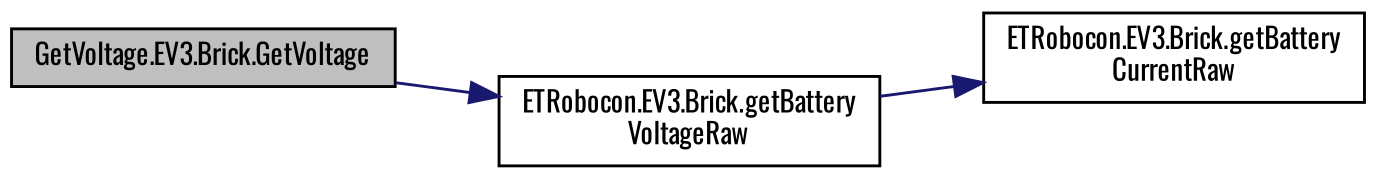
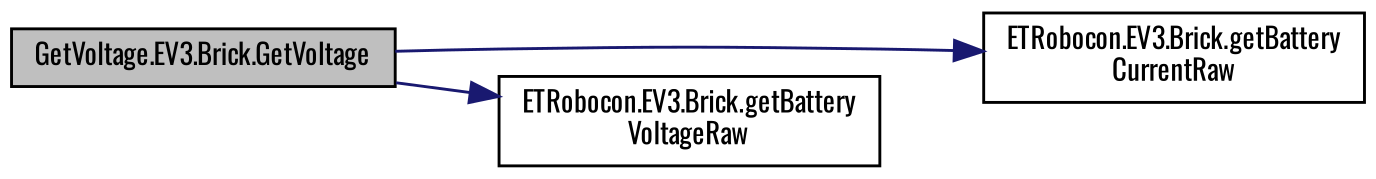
edge "ETRobocon.EV3.Brick.getBattery VoltageRaw" -> "ETRobocon.EV3.Brick.getBattery CurrentRaw": now "GetVoltage.EV3.Brick.GetVoltage" -> "ETRobocon.EV3.Brick.getBattery CurrentRaw"
